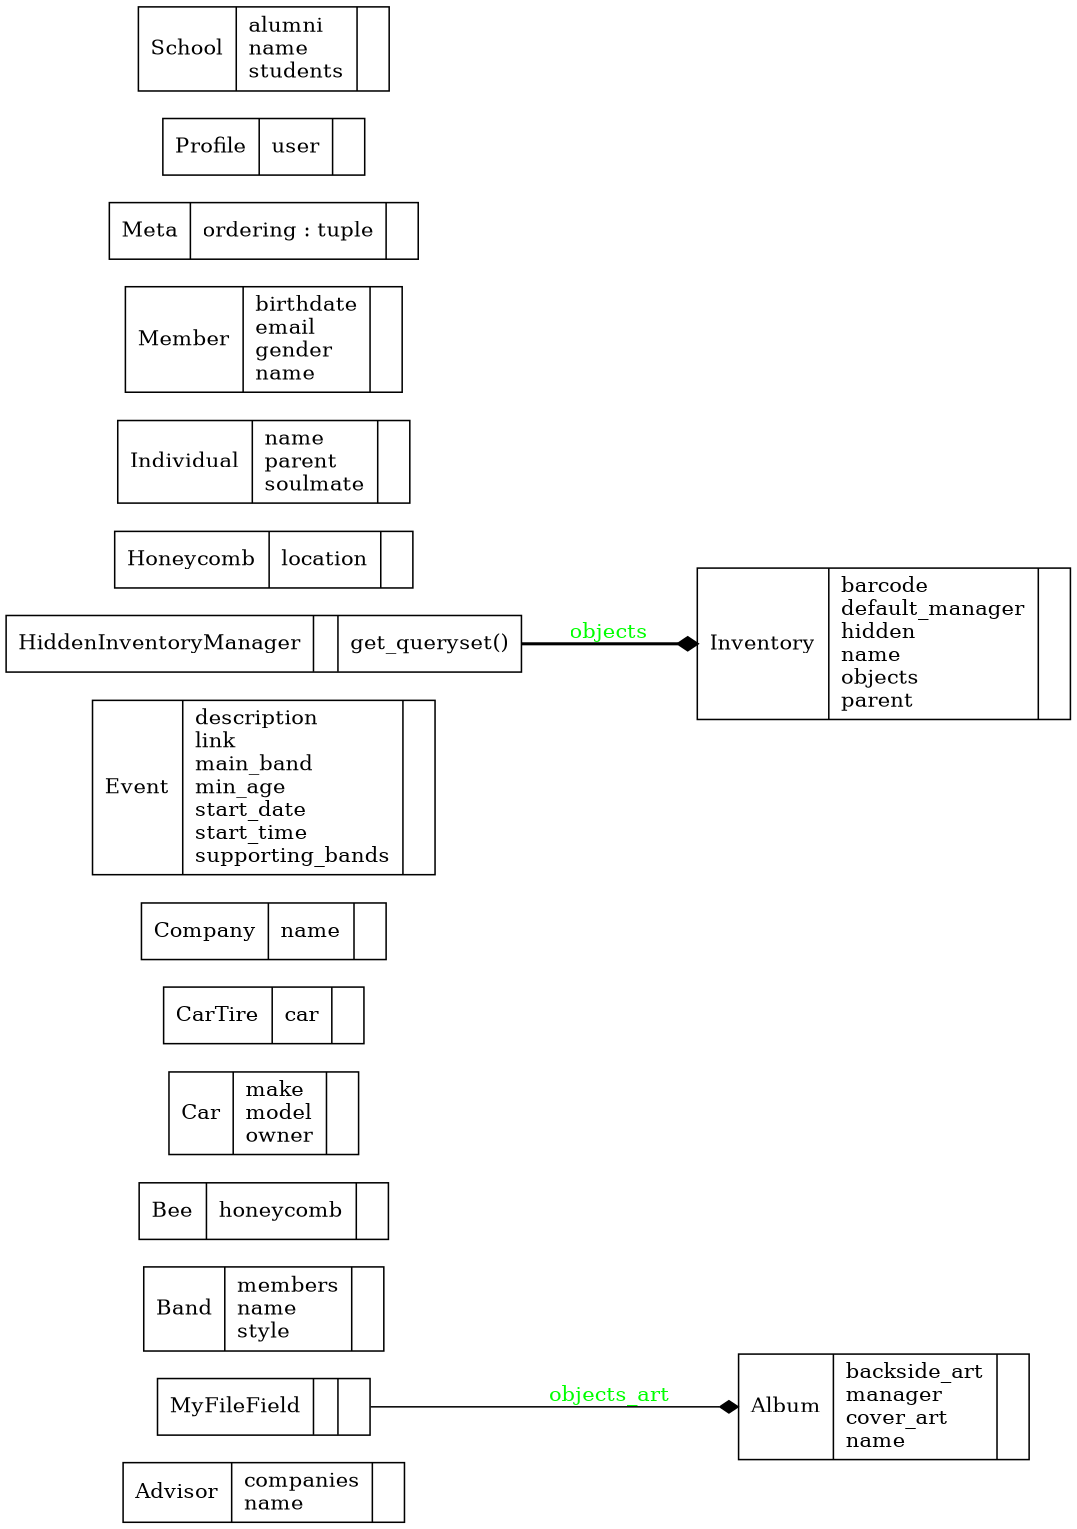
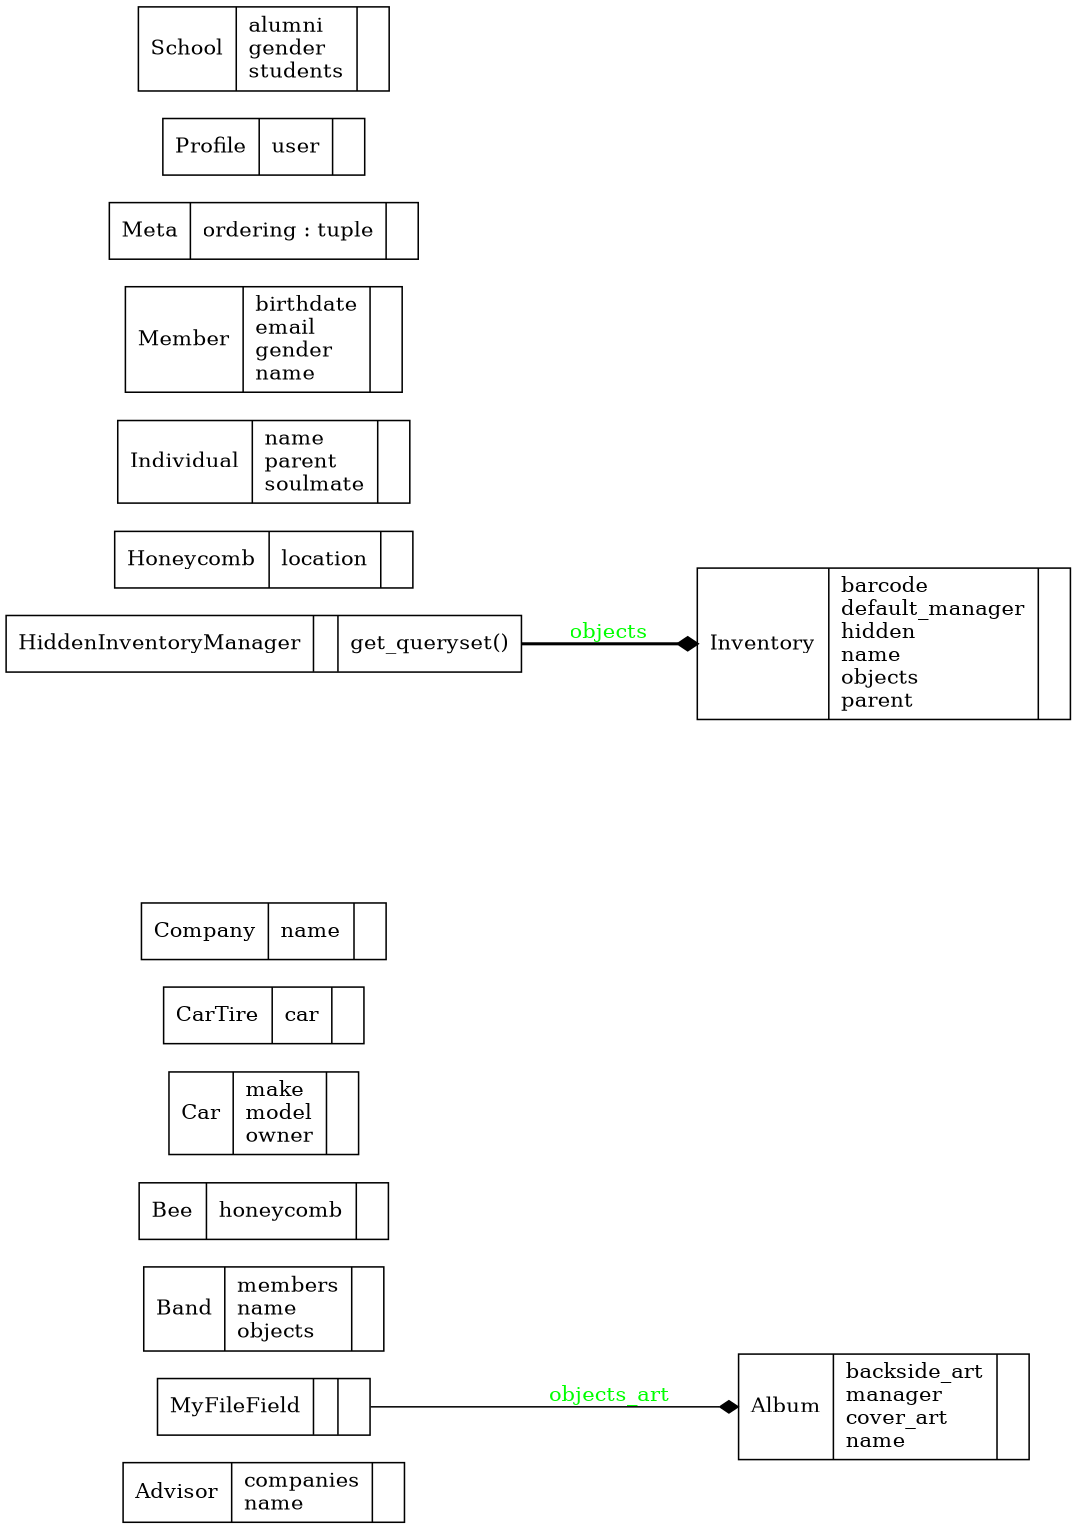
node "School": text "name" -> "gender"
node "Event": removed
node "Band": text "style" -> "objects"
